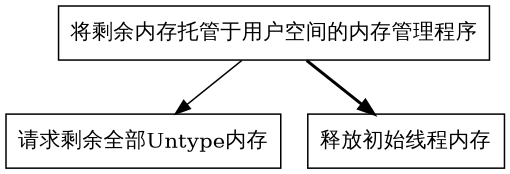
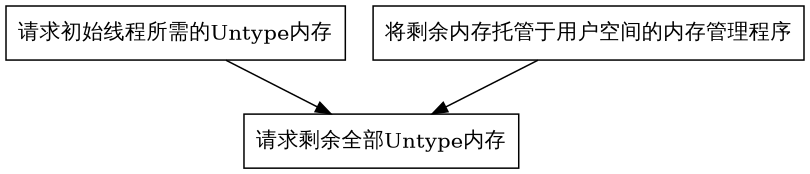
node "请求初始线程所需的Untype内存": added
node "释放初始线程内存": removed
